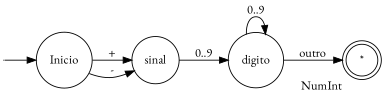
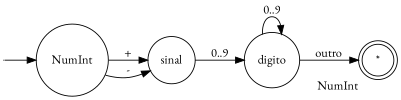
node "Inicio": label "Inicio" -> "NumInt"
